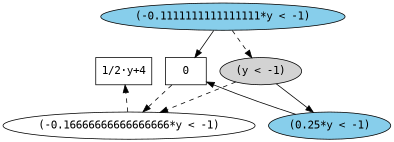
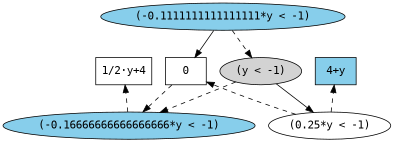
node "4+y": added
edge "(0.25*y < -1)" -> "0": style solid -> dashed
node "(-0.16666666666666666*y < -1)": fillcolor white -> skyblue
node "(0.25*y < -1)": fillcolor skyblue -> white
